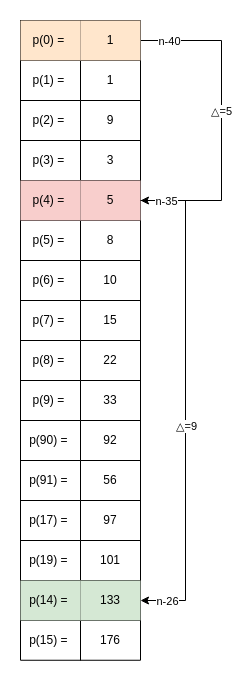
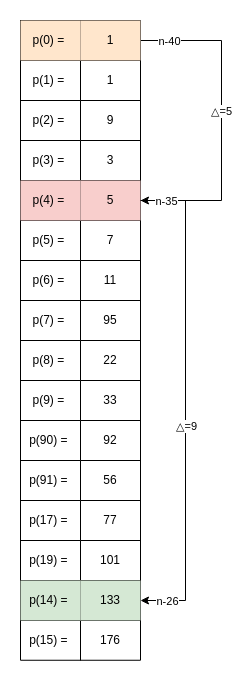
node "8": label "8" -> "7"
node "10": label "10" -> "11"
node "15": label "15" -> "95"
node "97": label "97" -> "77"
